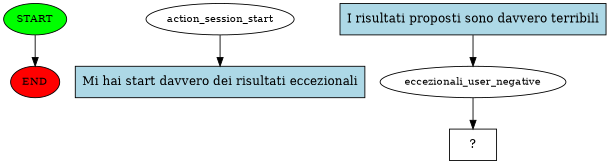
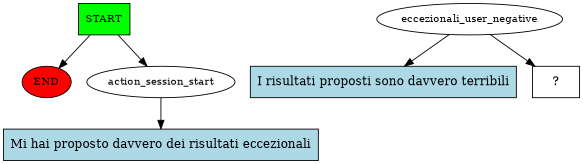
node "START": shape ellipse -> box
edge "I risultati proposti sono davvero terribili" -> "eccezionali_user_negative": reversed
edge "START" -> "action_session_start": added
node "Mi hai start davvero dei risultati eccezionali": label "Mi hai start davvero dei risultati eccezionali" -> "Mi hai proposto davvero dei risultati eccezionali"
